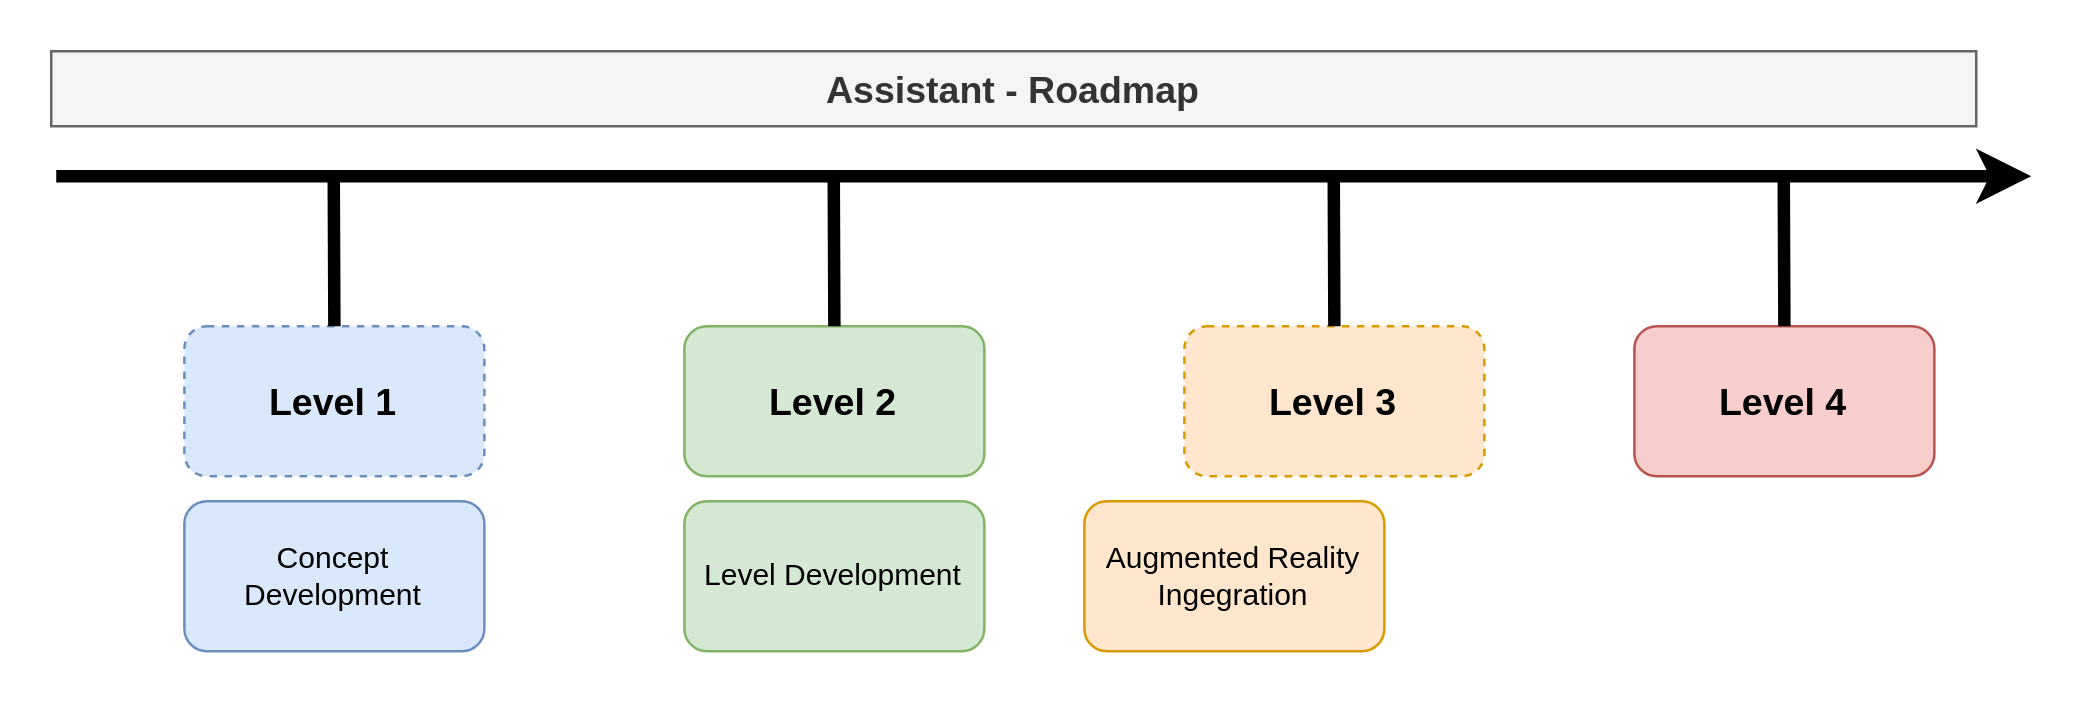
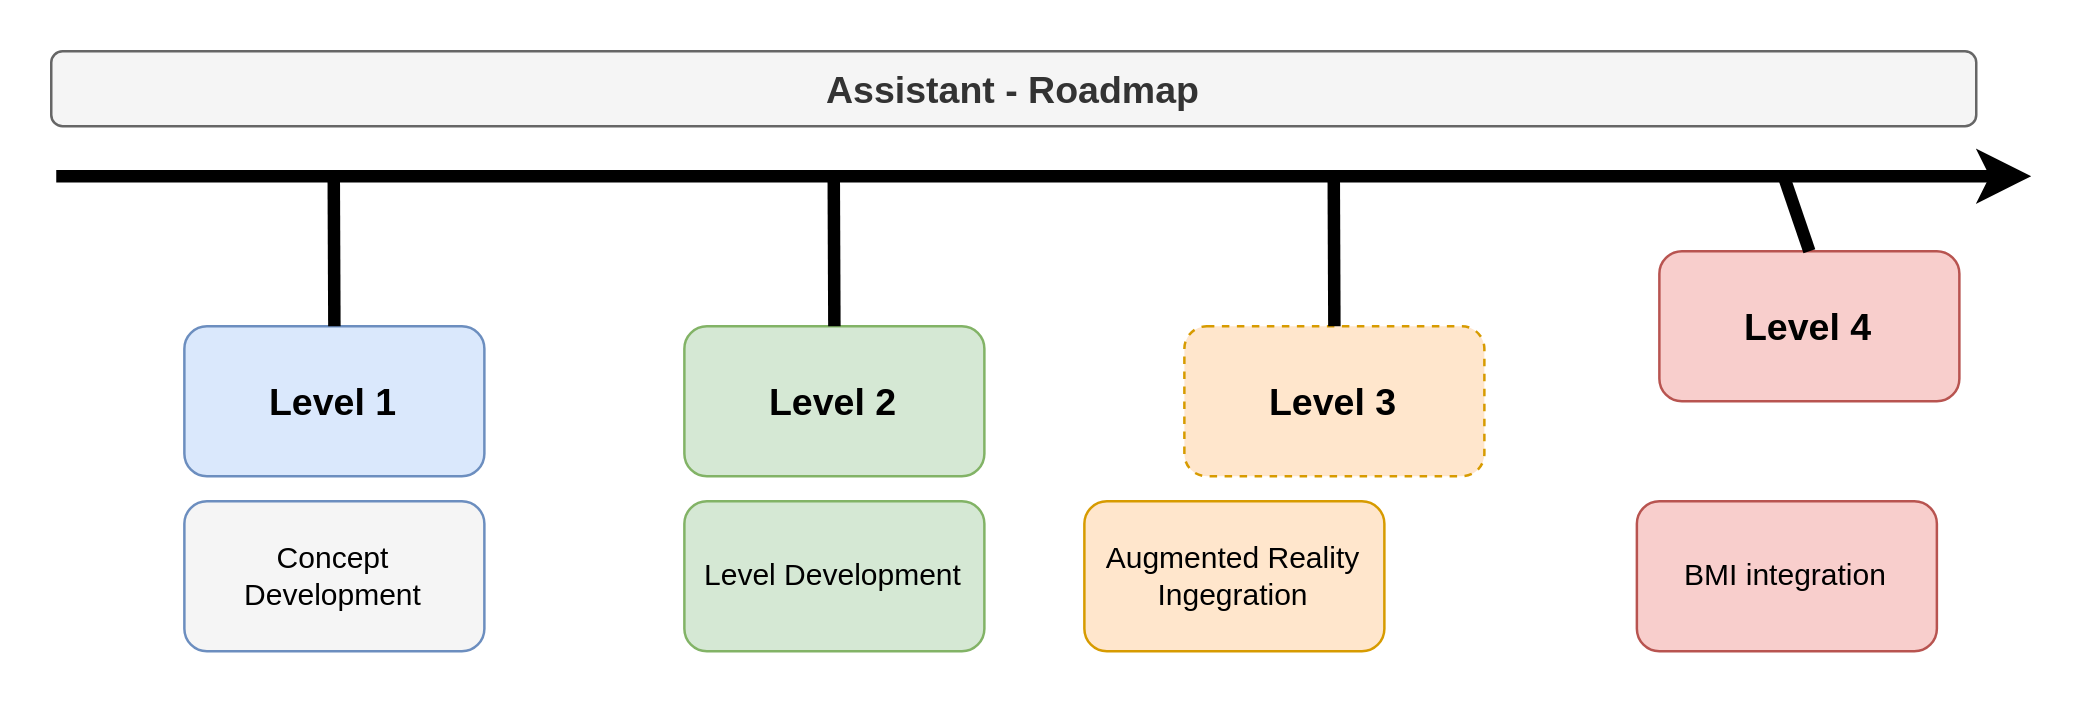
node "Assistant - Roadmap": shape rectangle -> rounded rectangle
node "Level 1": style dashed -> solid
node "Level 4": moved (1784, 401) -> (1809, 326)
node "Concept Development": fillcolor #dae8fc -> #f5f5f5
node "BMI integration": added
